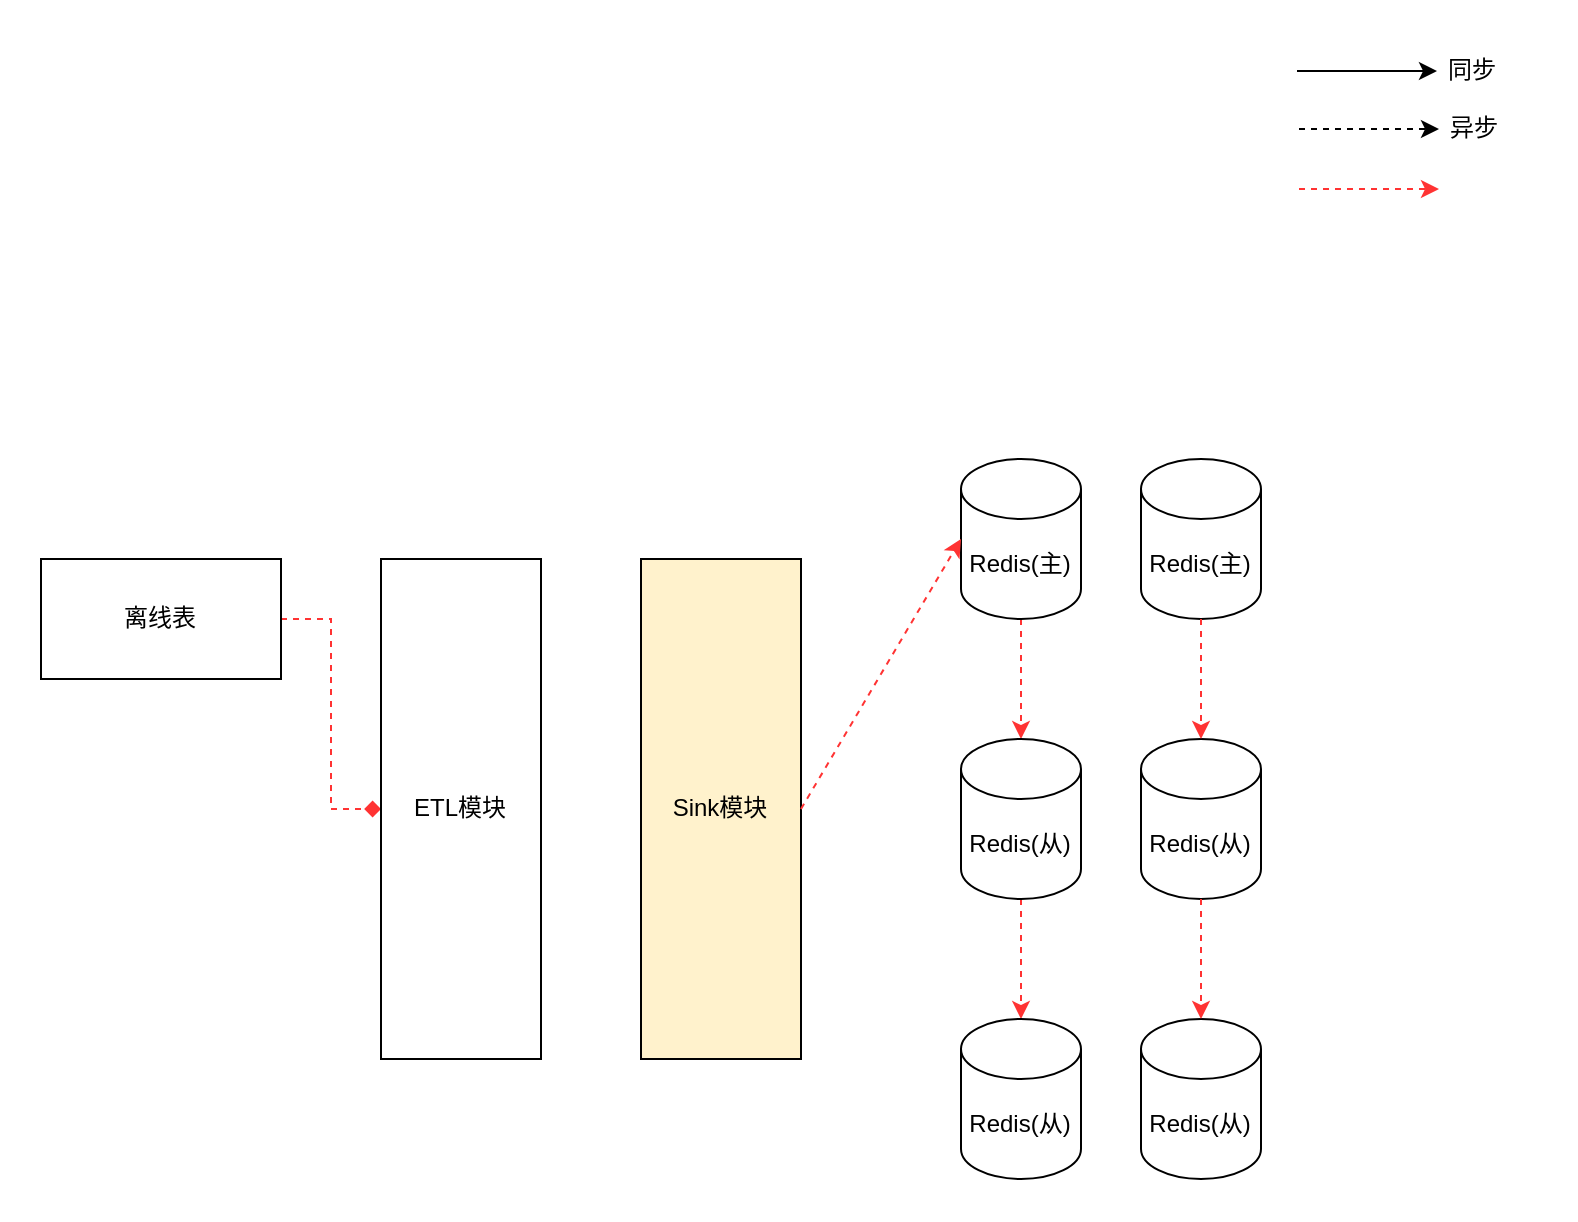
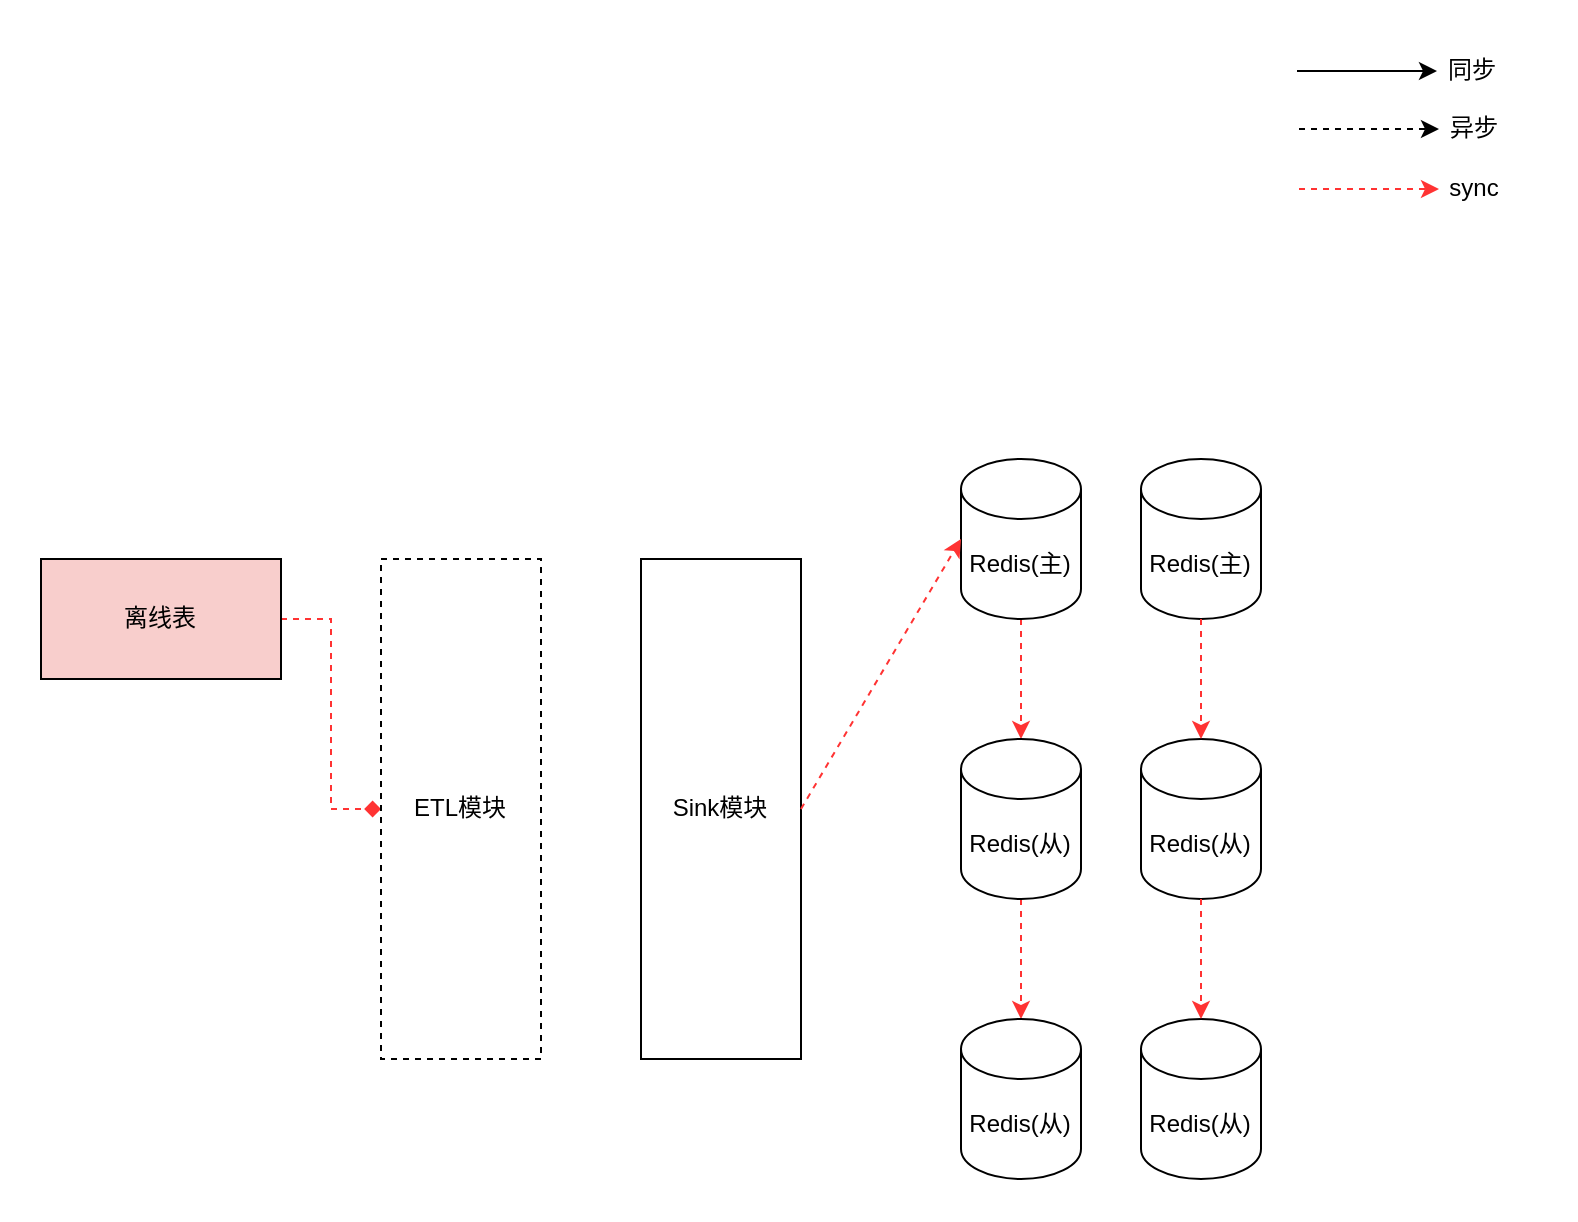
node "sync": added
node "离线表": fillcolor #ffffff -> #f8cecc
node "ETL模块": style solid -> dashed
node "Sink模块": fillcolor #fff2cc -> #ffffff
